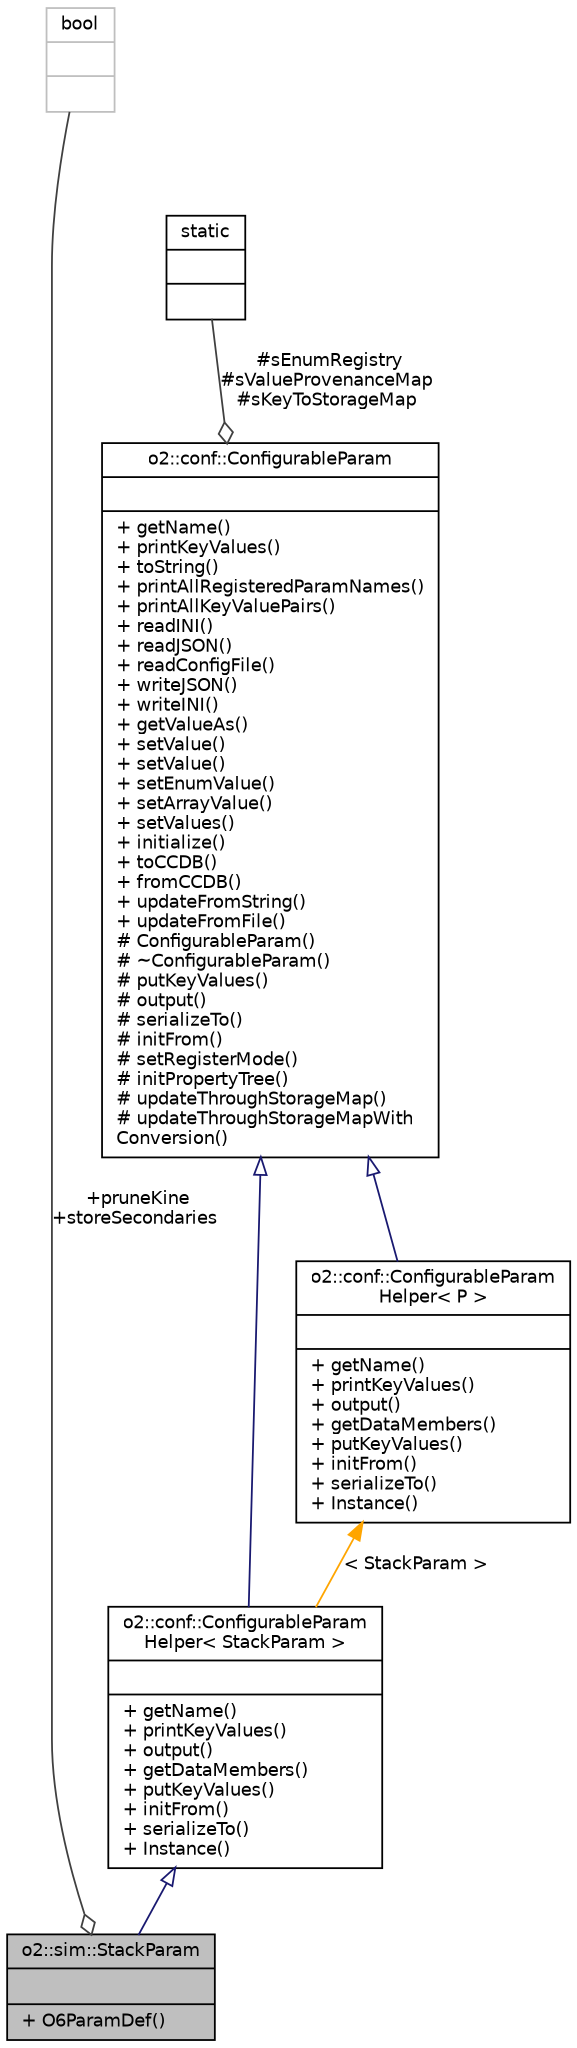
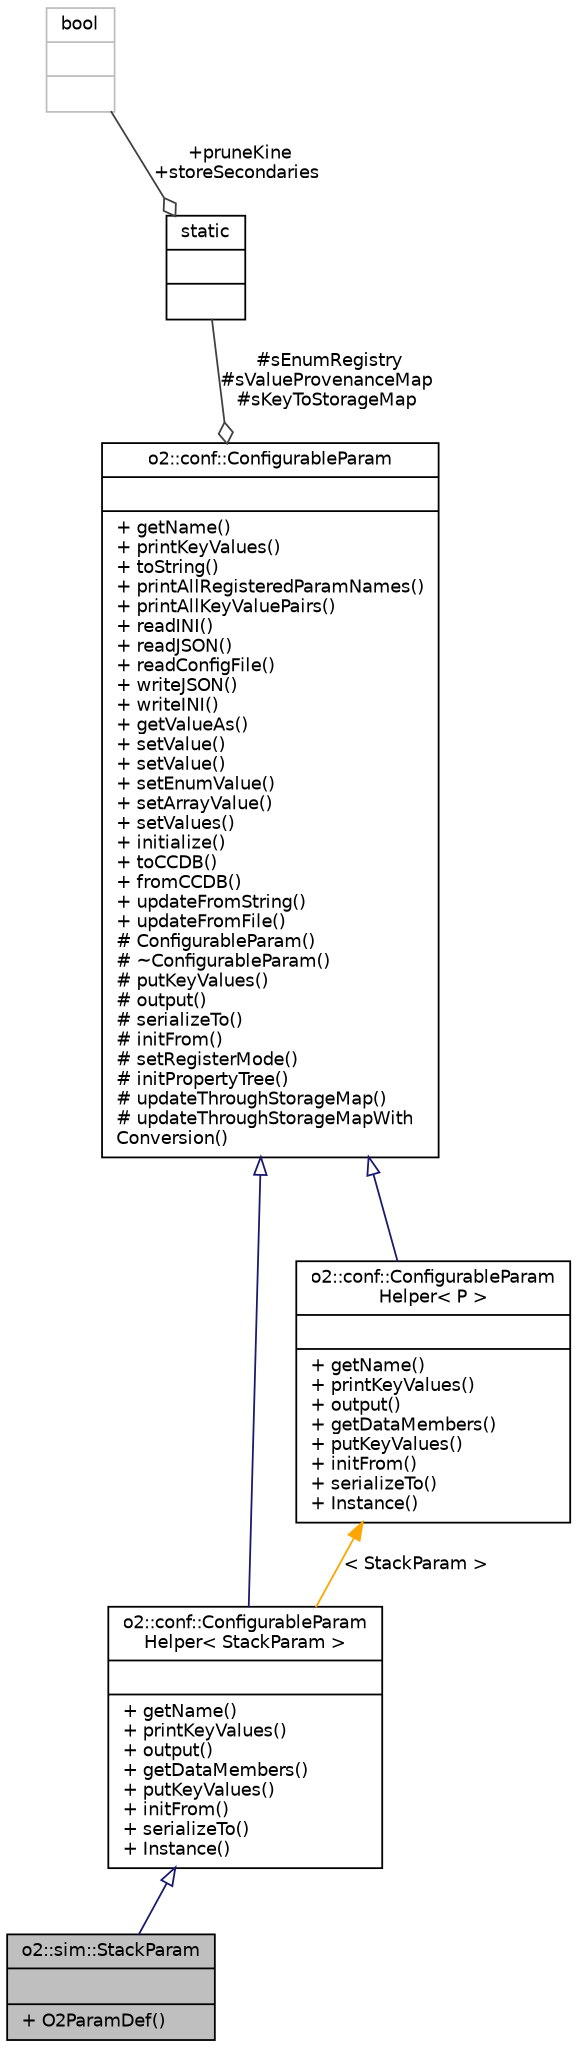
edge "bool" -> "o2::sim::StackParam": now "bool" -> "static"
node "o2::sim::StackParam": text "+ O6ParamDef()" -> "+ O2ParamDef()"
